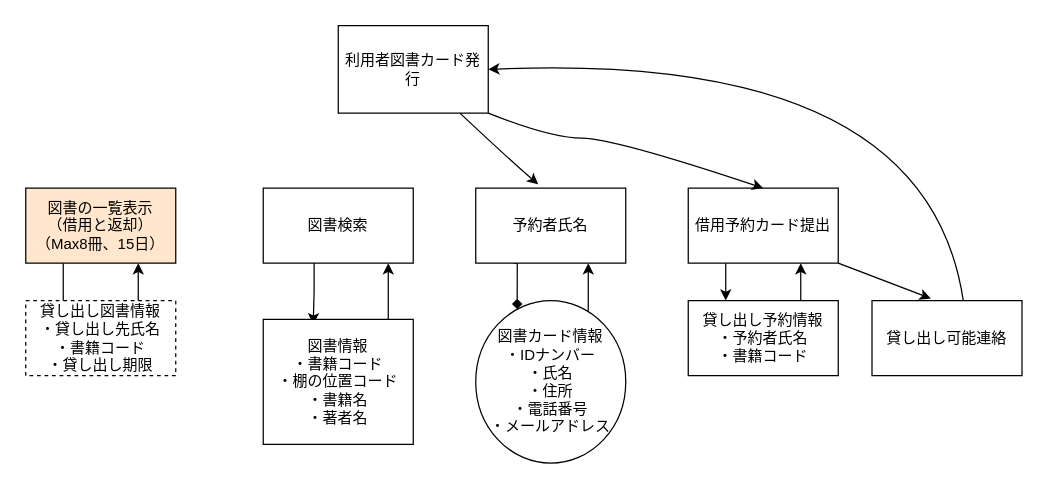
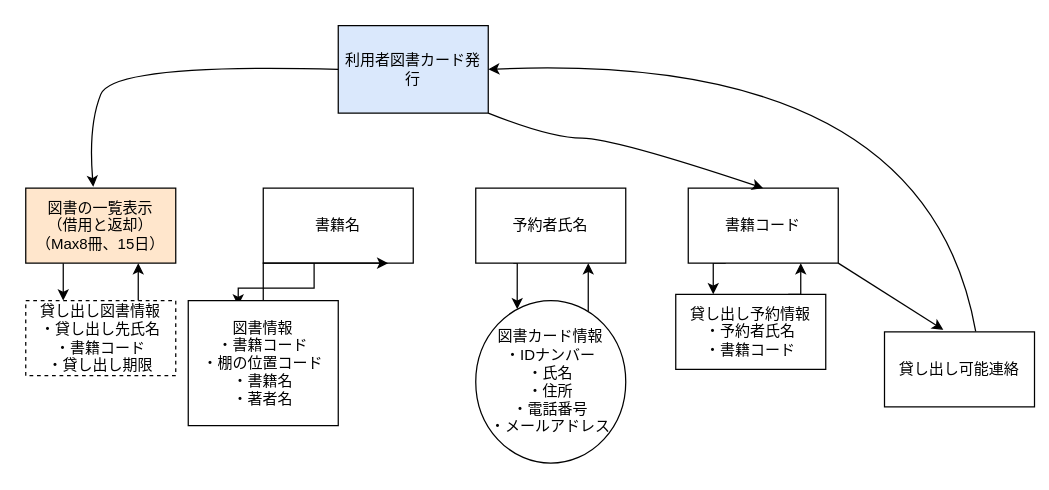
node "利用者図書カード発行": fillcolor #ffffff -> #dae8fc
edge "利用者図書カード発行" -> "図書の一覧表示 （借用と返却） （Max8冊、15日）": added
edge "利用者図書カード発行" -> "予約者氏名": removed
node "図書検索": label "図書検索" -> "書籍名"
node "借用予約カード提出": label "借用予約カード提出" -> "書籍コード"
edge "図書の一覧表示 （借用と返却） （Max8冊、15日）" -- "貸し出し図書情報 ・貸し出し先氏名 ・書籍コード ・貸し出し期限": arrowhead none -> classic
edge "予約者氏名" -> "図書カード情報 ・IDナンバー ・氏名 ・住所 ・電話番号 ・メールアドレス": arrowhead diamond -> classic
node "貸し出し予約情報 ・予約者氏名 ・書籍コード": moved (763, 338) -> (751, 332)
node "貸し出し可能連絡": moved (947, 338) -> (959, 369)
node "図書情報 ・書籍コード ・棚の位置コード ・書籍名 ・著者名": moved (338, 382) -> (263, 363)
